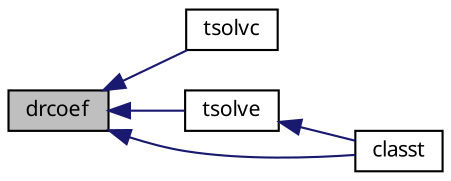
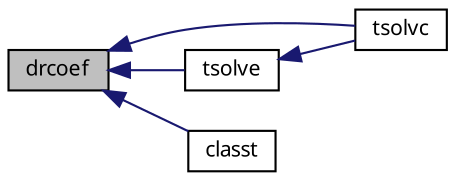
edge "classt" -> "tsolve": now "tsolvc" -> "tsolve"
